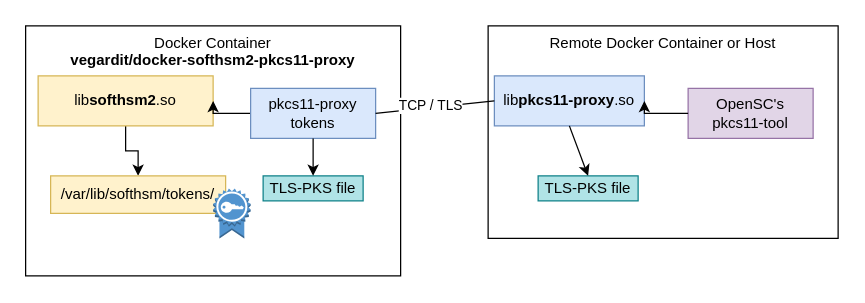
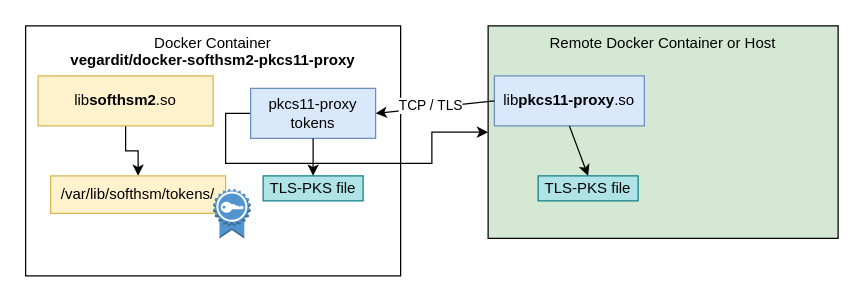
edge "libpkcs11-proxy.so" -- "pkcs11-proxy tokens": arrowhead none -> classic
edge "pkcs11-proxy tokens" -> "libsofthsm2.so": now "pkcs11-proxy tokens" -> "Remote Docker Container or Host"
edge "OpenSC's pkcs11-tool" -> "libpkcs11-proxy.so": removed
node "OpenSC's pkcs11-tool": removed
node "Remote Docker Container or Host": fillcolor #ffffff -> #d5e8d4
